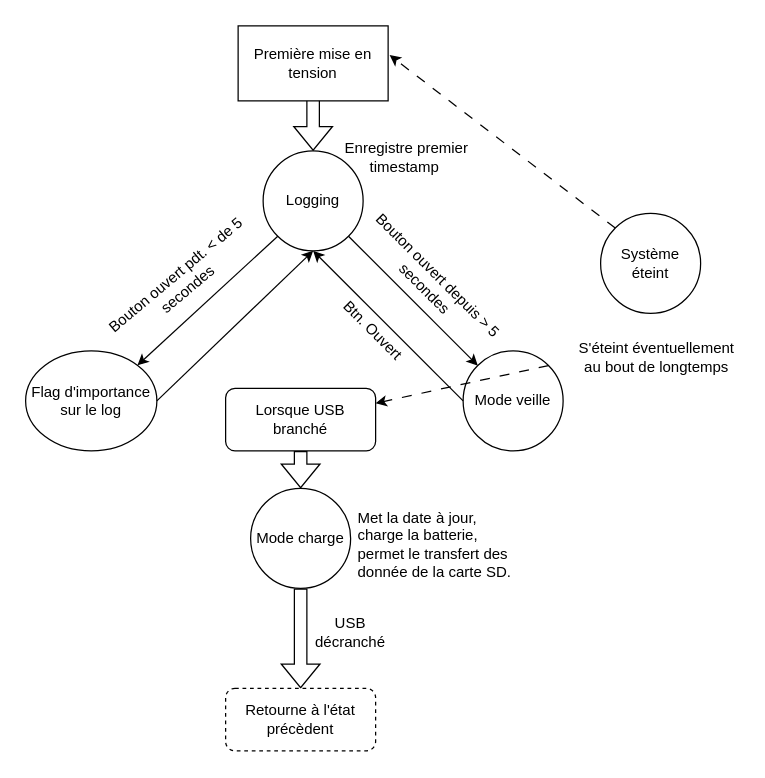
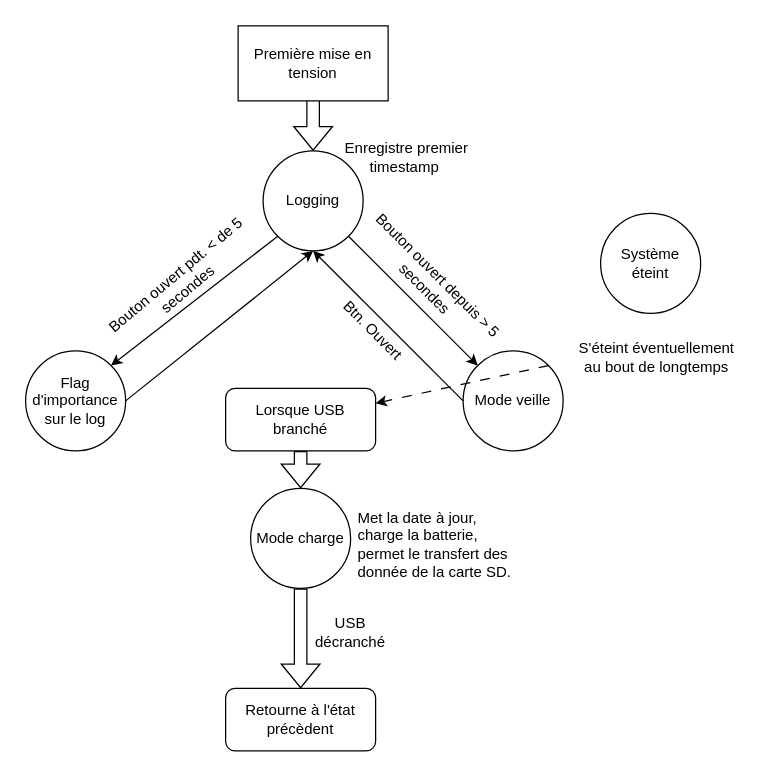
edge "Système éteint" -> "Première mise en tension": removed
node "Flag d'importance sur le log": size 131x100 -> 100x100
node "Retourne à l'état précèdent": style dashed -> solid
